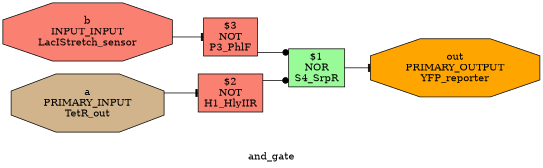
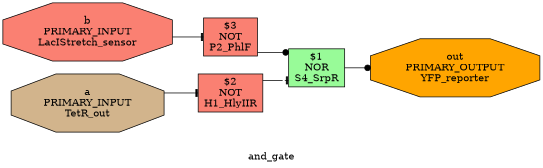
node "b INPUT_INPUT LacIStretch_sensor": label "b INPUT_INPUT LacIStretch_sensor" -> "b PRIMARY_INPUT LacIStretch_sensor"
node "$3 NOT P3_PhlF": label "$3 NOT P3_PhlF" -> "$3 NOT P2_PhlF"
edge "$1 NOR S4_SrpR" -> "out PRIMARY_OUTPUT YFP_reporter": arrowhead tee -> dot
edge "$2 NOT H1_HlyIIR" -> "$1 NOR S4_SrpR": arrowhead dot -> tee
